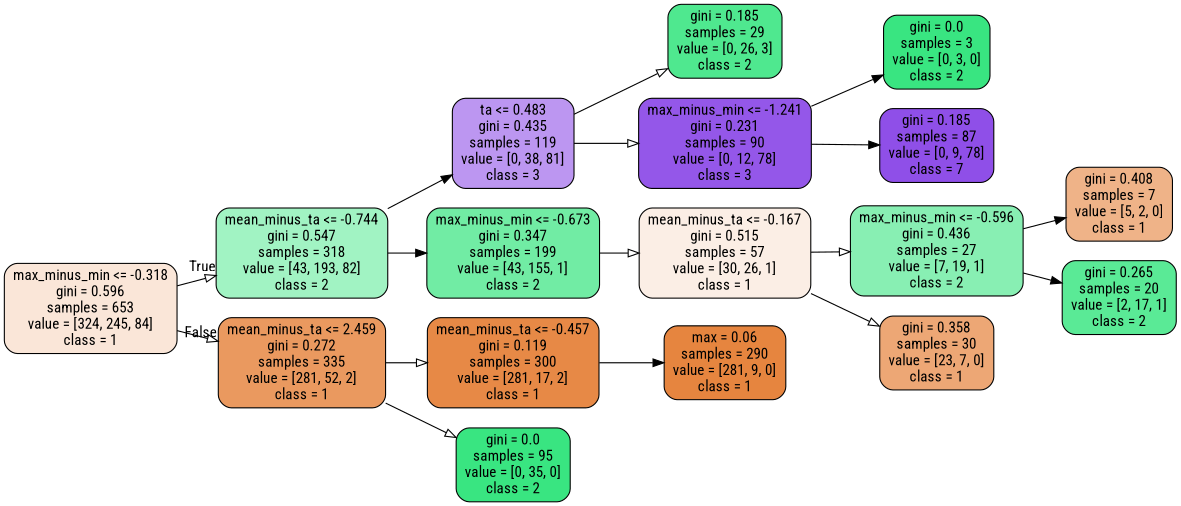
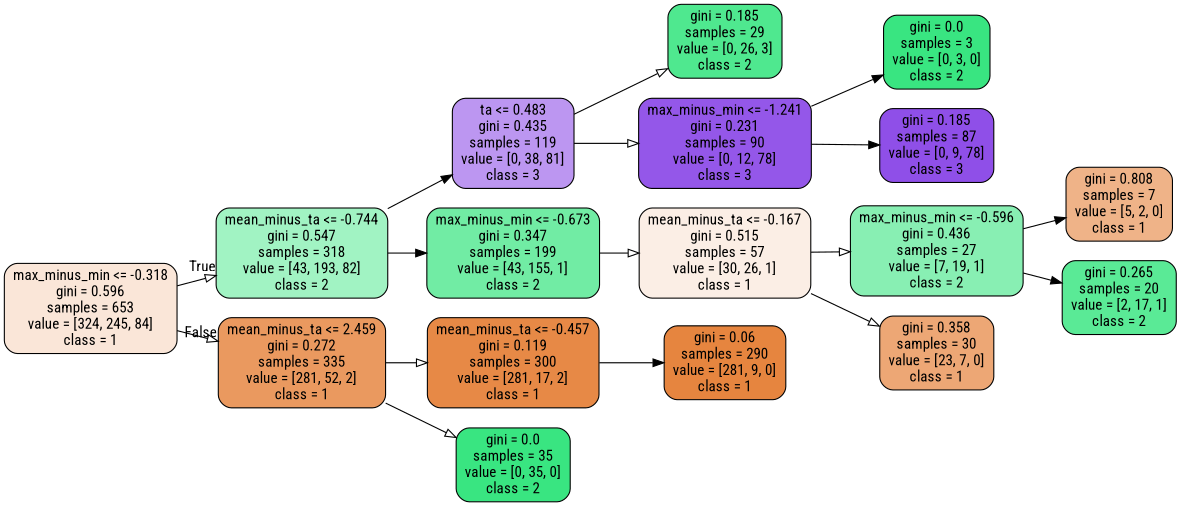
node "gini = 0.185 samples = 87 value = [0, 9, 78] class = 7": label "gini = 0.185 samples = 87 value = [0, 9, 78] class = 7" -> "gini = 0.185 samples = 87 value = [0, 9, 78] class = 3"
node "gini = 0.408 samples = 7 value = [5, 2, 0] class = 1": label "gini = 0.408 samples = 7 value = [5, 2, 0] class = 1" -> "gini = 0.808 samples = 7 value = [5, 2, 0] class = 1"
node "max = 0.06 samples = 290 value = [281, 9, 0] class = 1": label "max = 0.06 samples = 290 value = [281, 9, 0] class = 1" -> "gini = 0.06 samples = 290 value = [281, 9, 0] class = 1"
node "gini = 0.0 samples = 95 value = [0, 35, 0] class = 2": label "gini = 0.0 samples = 95 value = [0, 35, 0] class = 2" -> "gini = 0.0 samples = 35 value = [0, 35, 0] class = 2"
